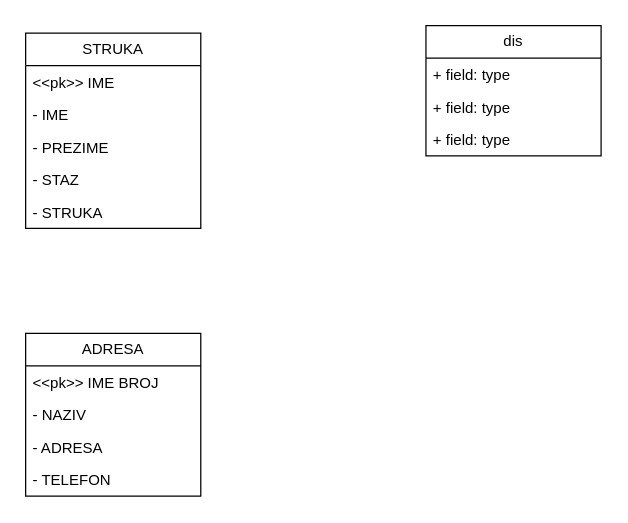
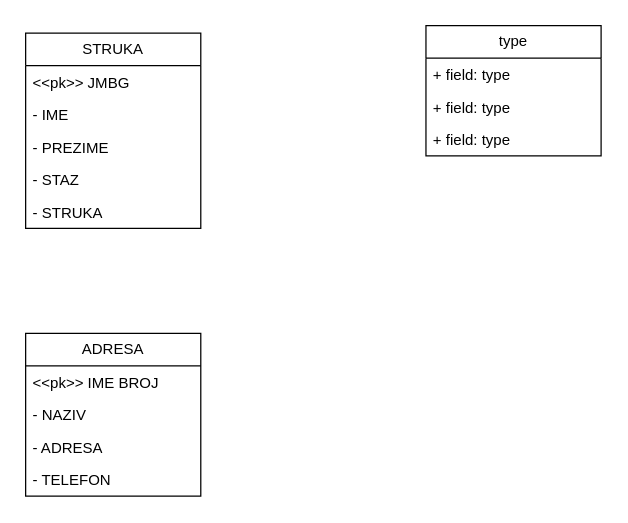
node "dis": label "dis" -> "type"
node "<<pk>> IME": label "<<pk>> IME" -> "<<pk>> JMBG"
